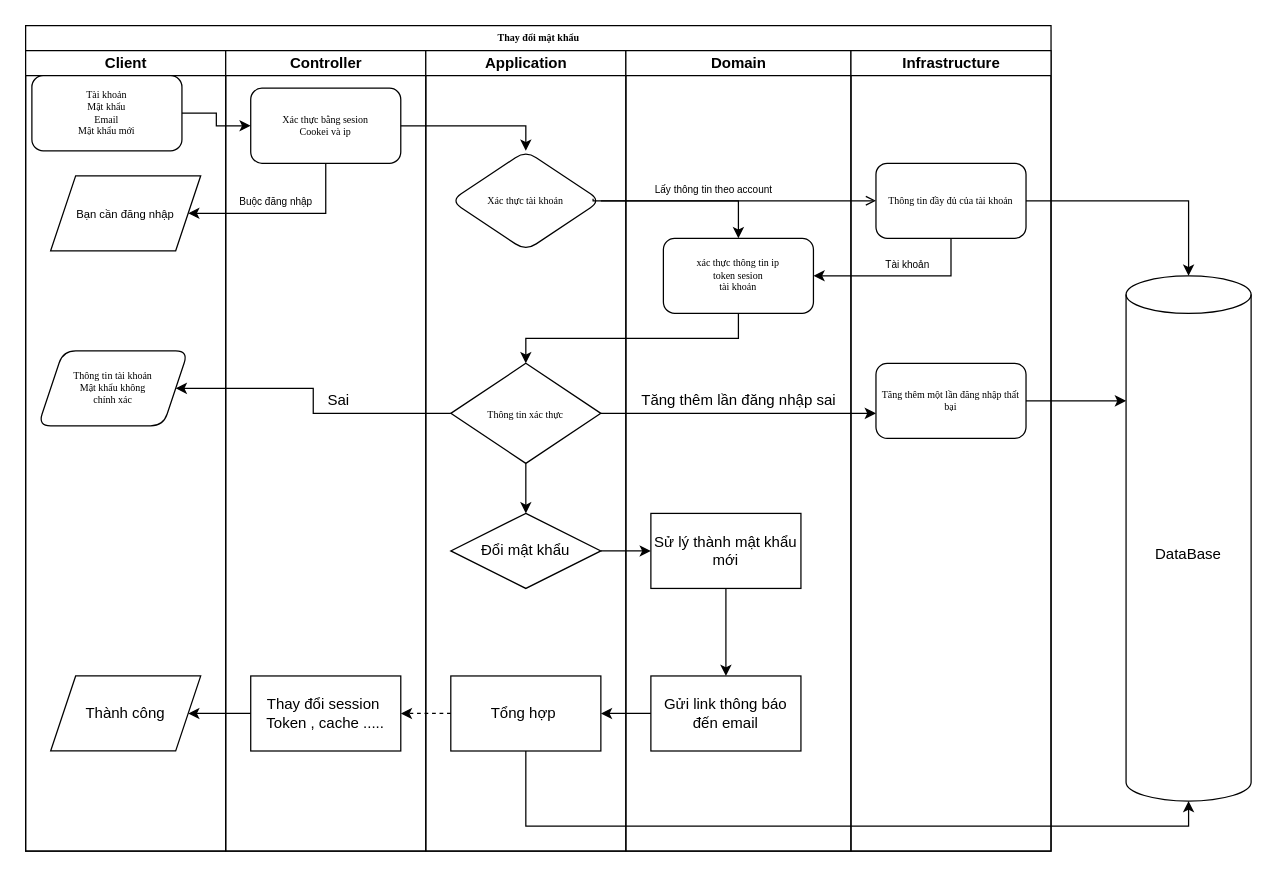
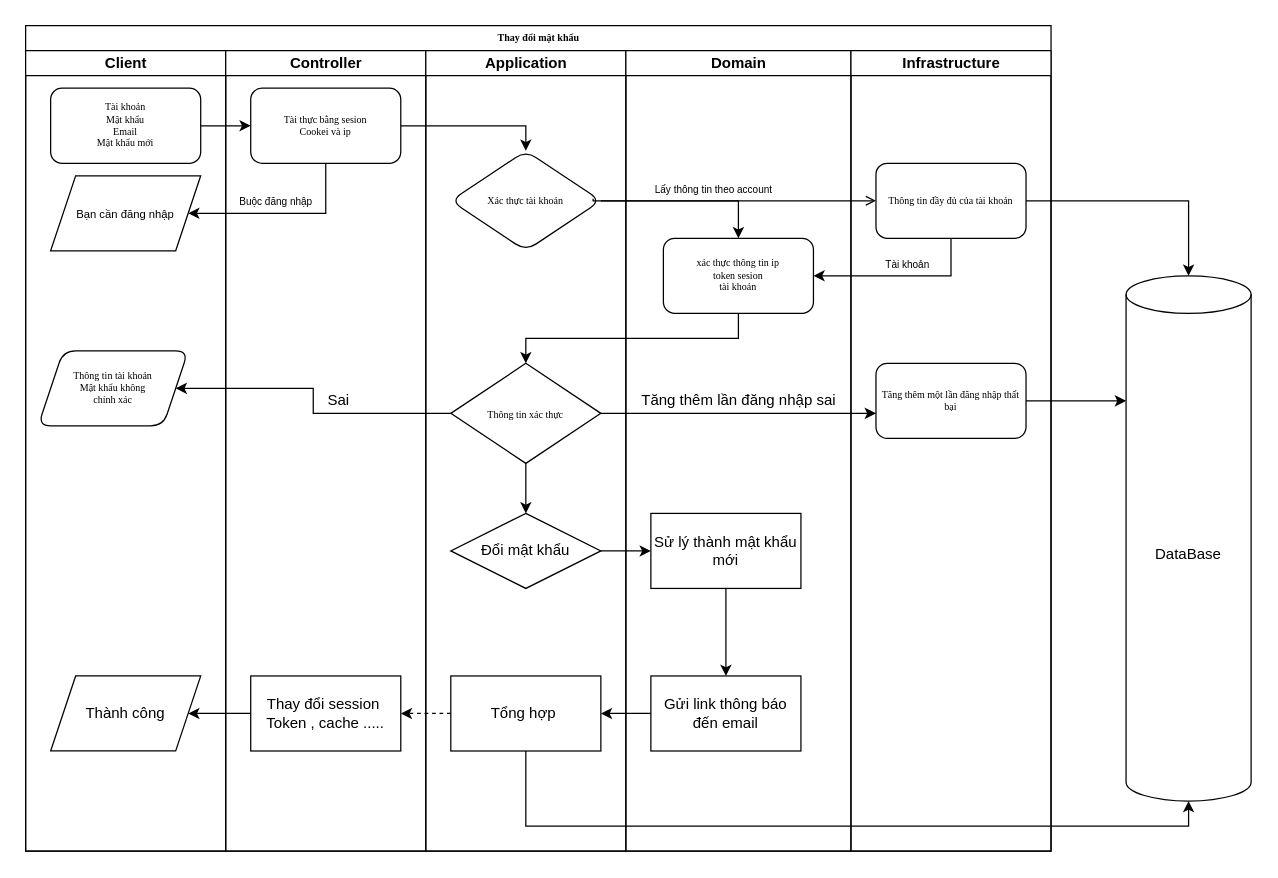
node "Tài khoản Mật khẩu Email Mật khẩu mới": moved (107, 113) -> (126, 126)
node "Xác thực bằng sesion Cookei và ip": label "Xác thực bằng sesion Cookei và ip" -> "Tài thực bằng sesion Cookei và ip"
